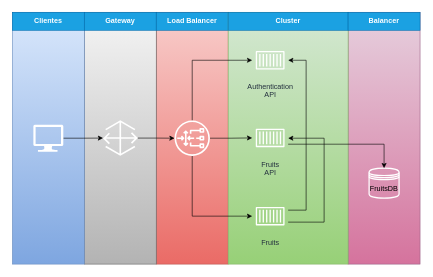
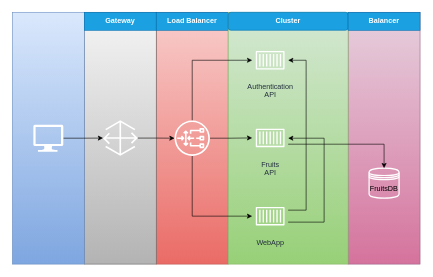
node "Clientes": removed
node "Cluster": shape rectangle -> rounded rectangle
node "Fruits": label "Fruits" -> "WebApp"
